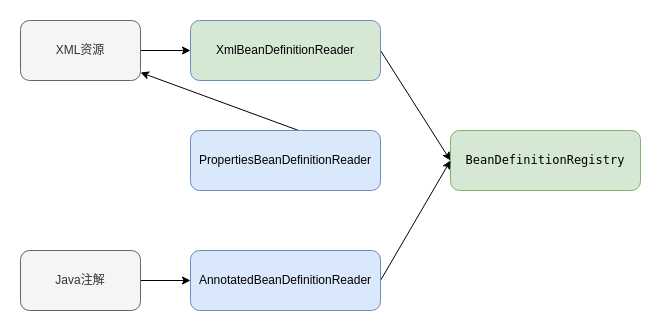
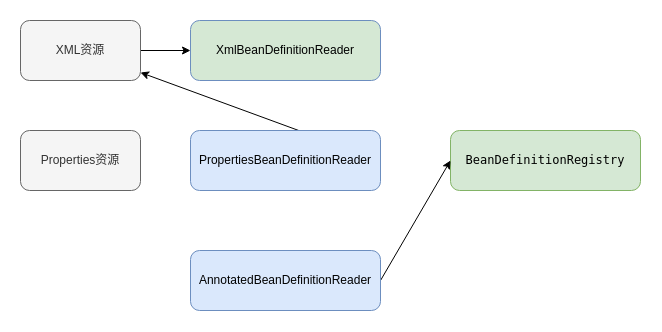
edge "XmlBeanDefinitionReader" -> "BeanDefinitionRegistry": removed
node "Properties资源": added
node "Java注解": removed
edge "Java注解" -> "AnnotatedBeanDefinitionReader": removed
